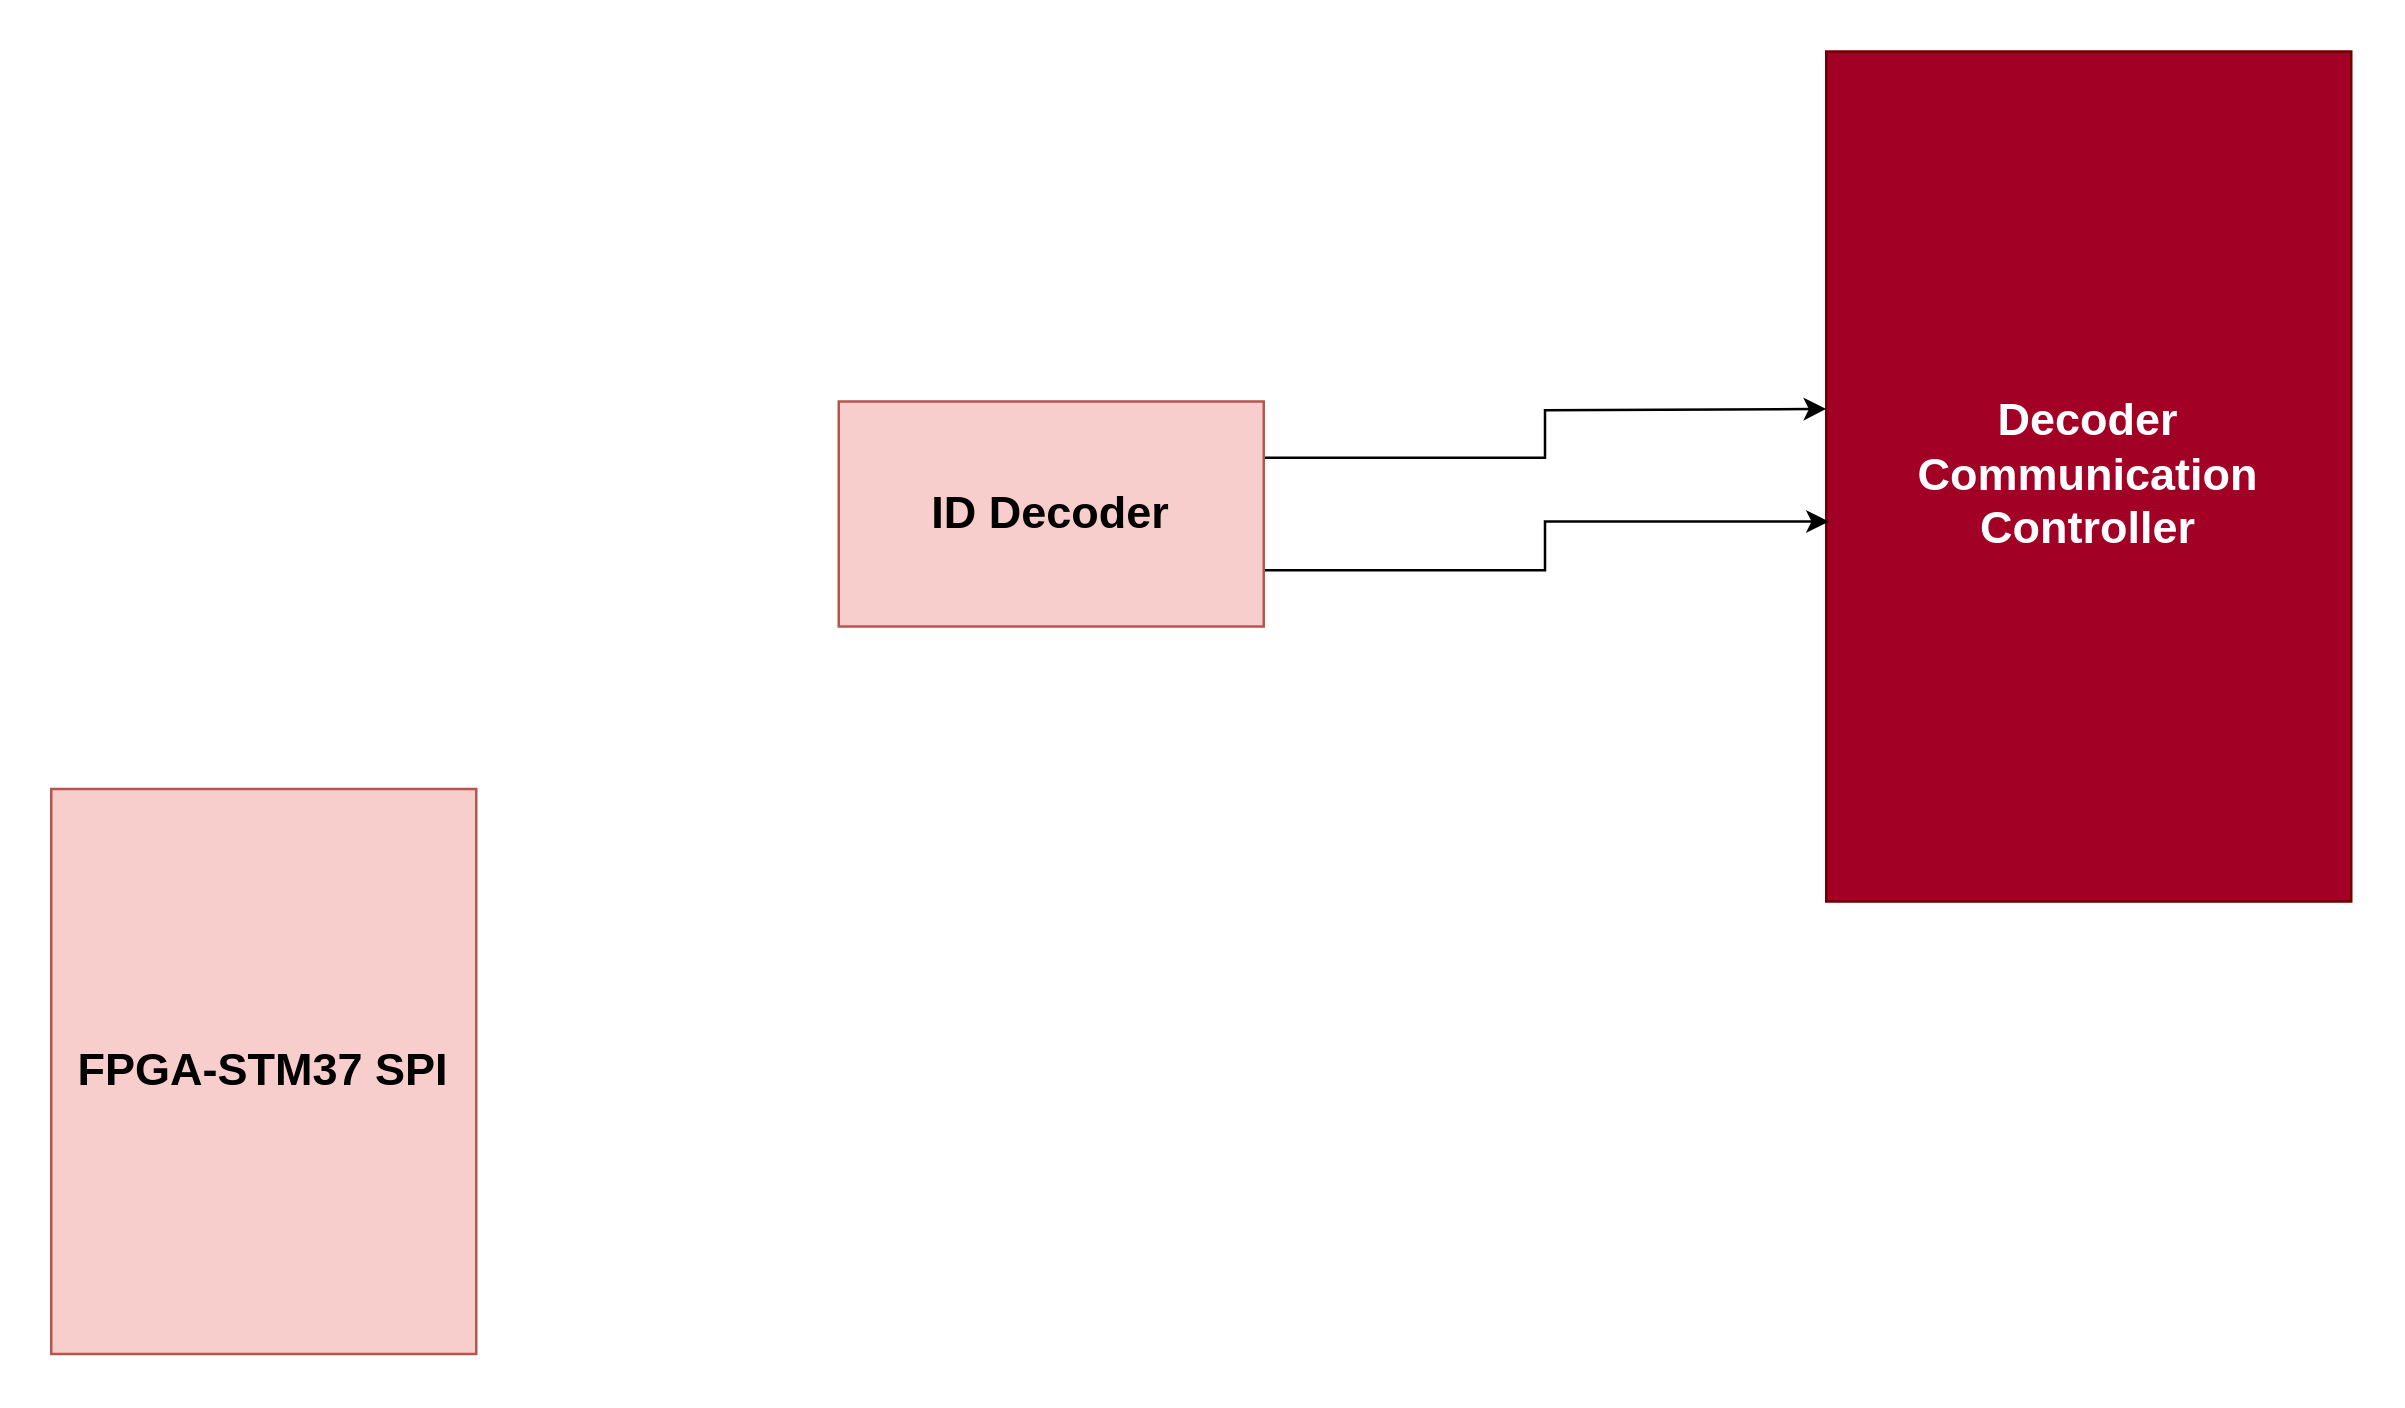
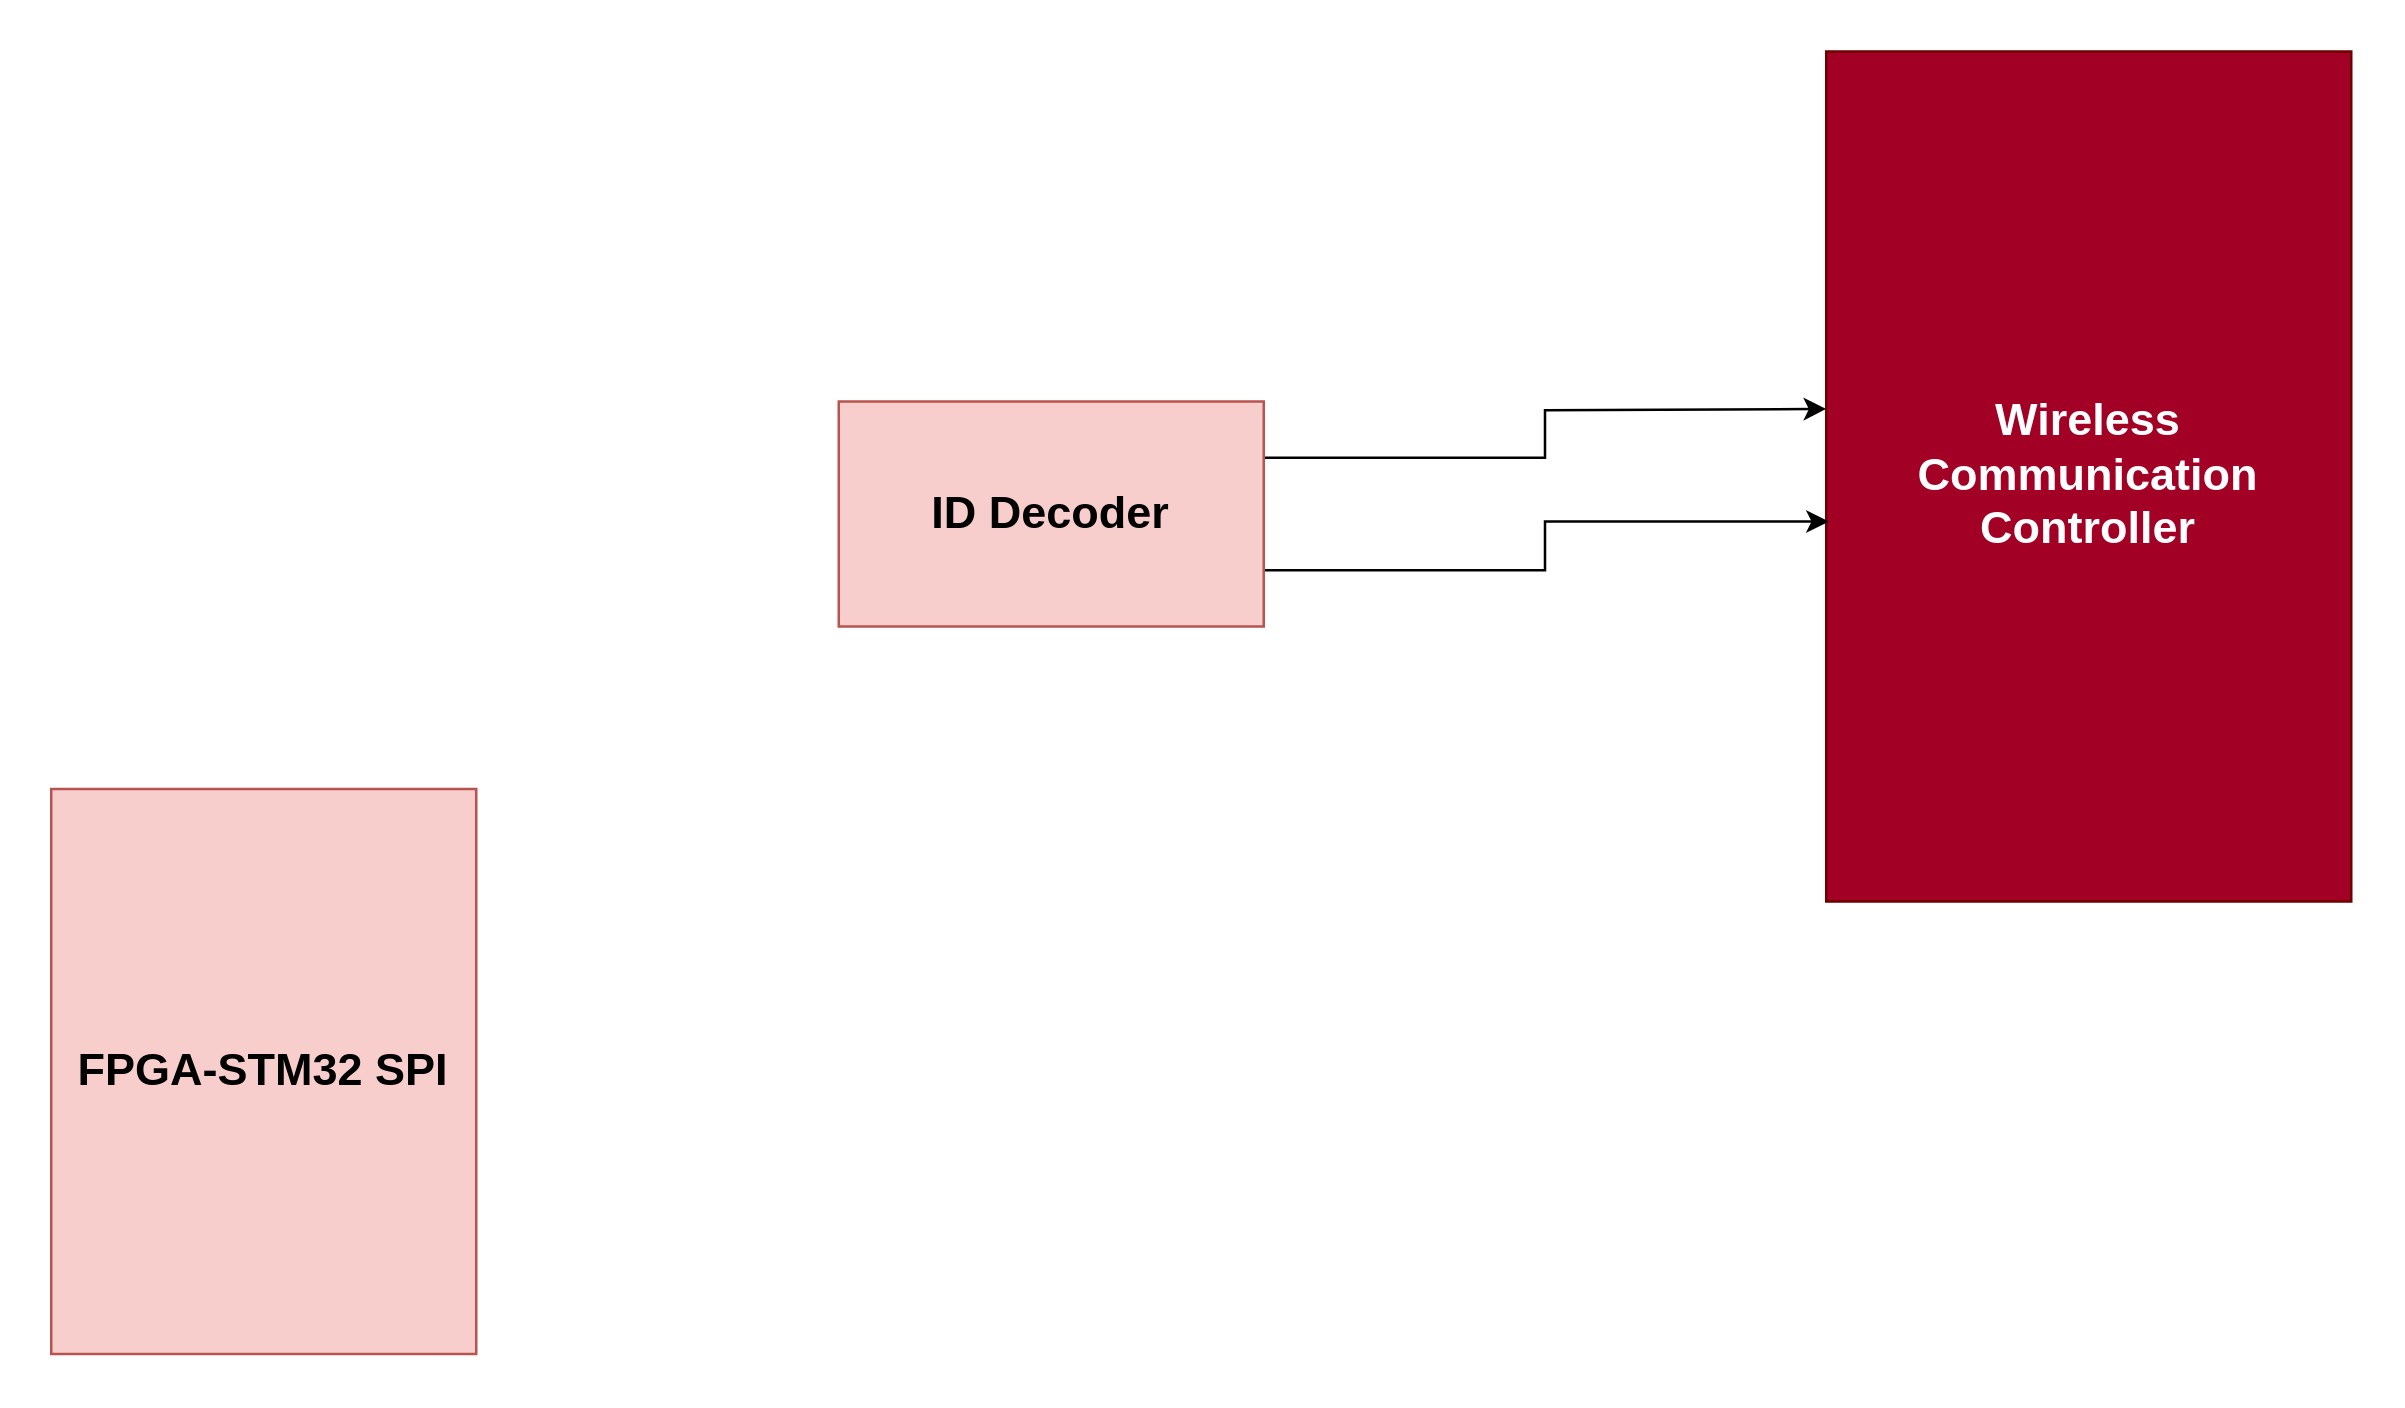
node "Decoder Communication Controller": label "Decoder Communication Controller" -> "Wireless Communication Controller"
node "FPGA-STM37 SPI": label "FPGA-STM37 SPI" -> "FPGA-STM32 SPI"
